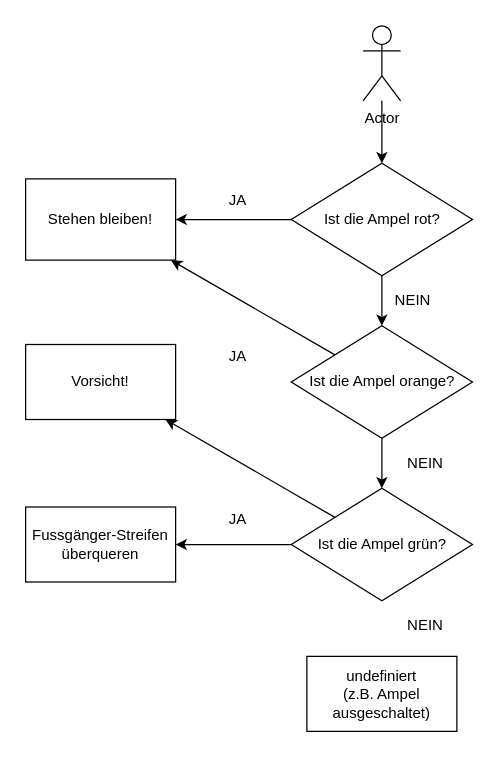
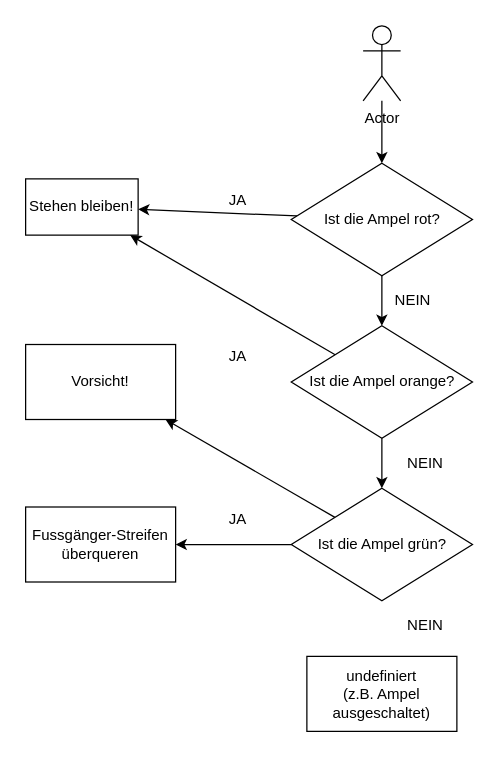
node "Stehen bleiben!": size 150x81 -> 113x56
